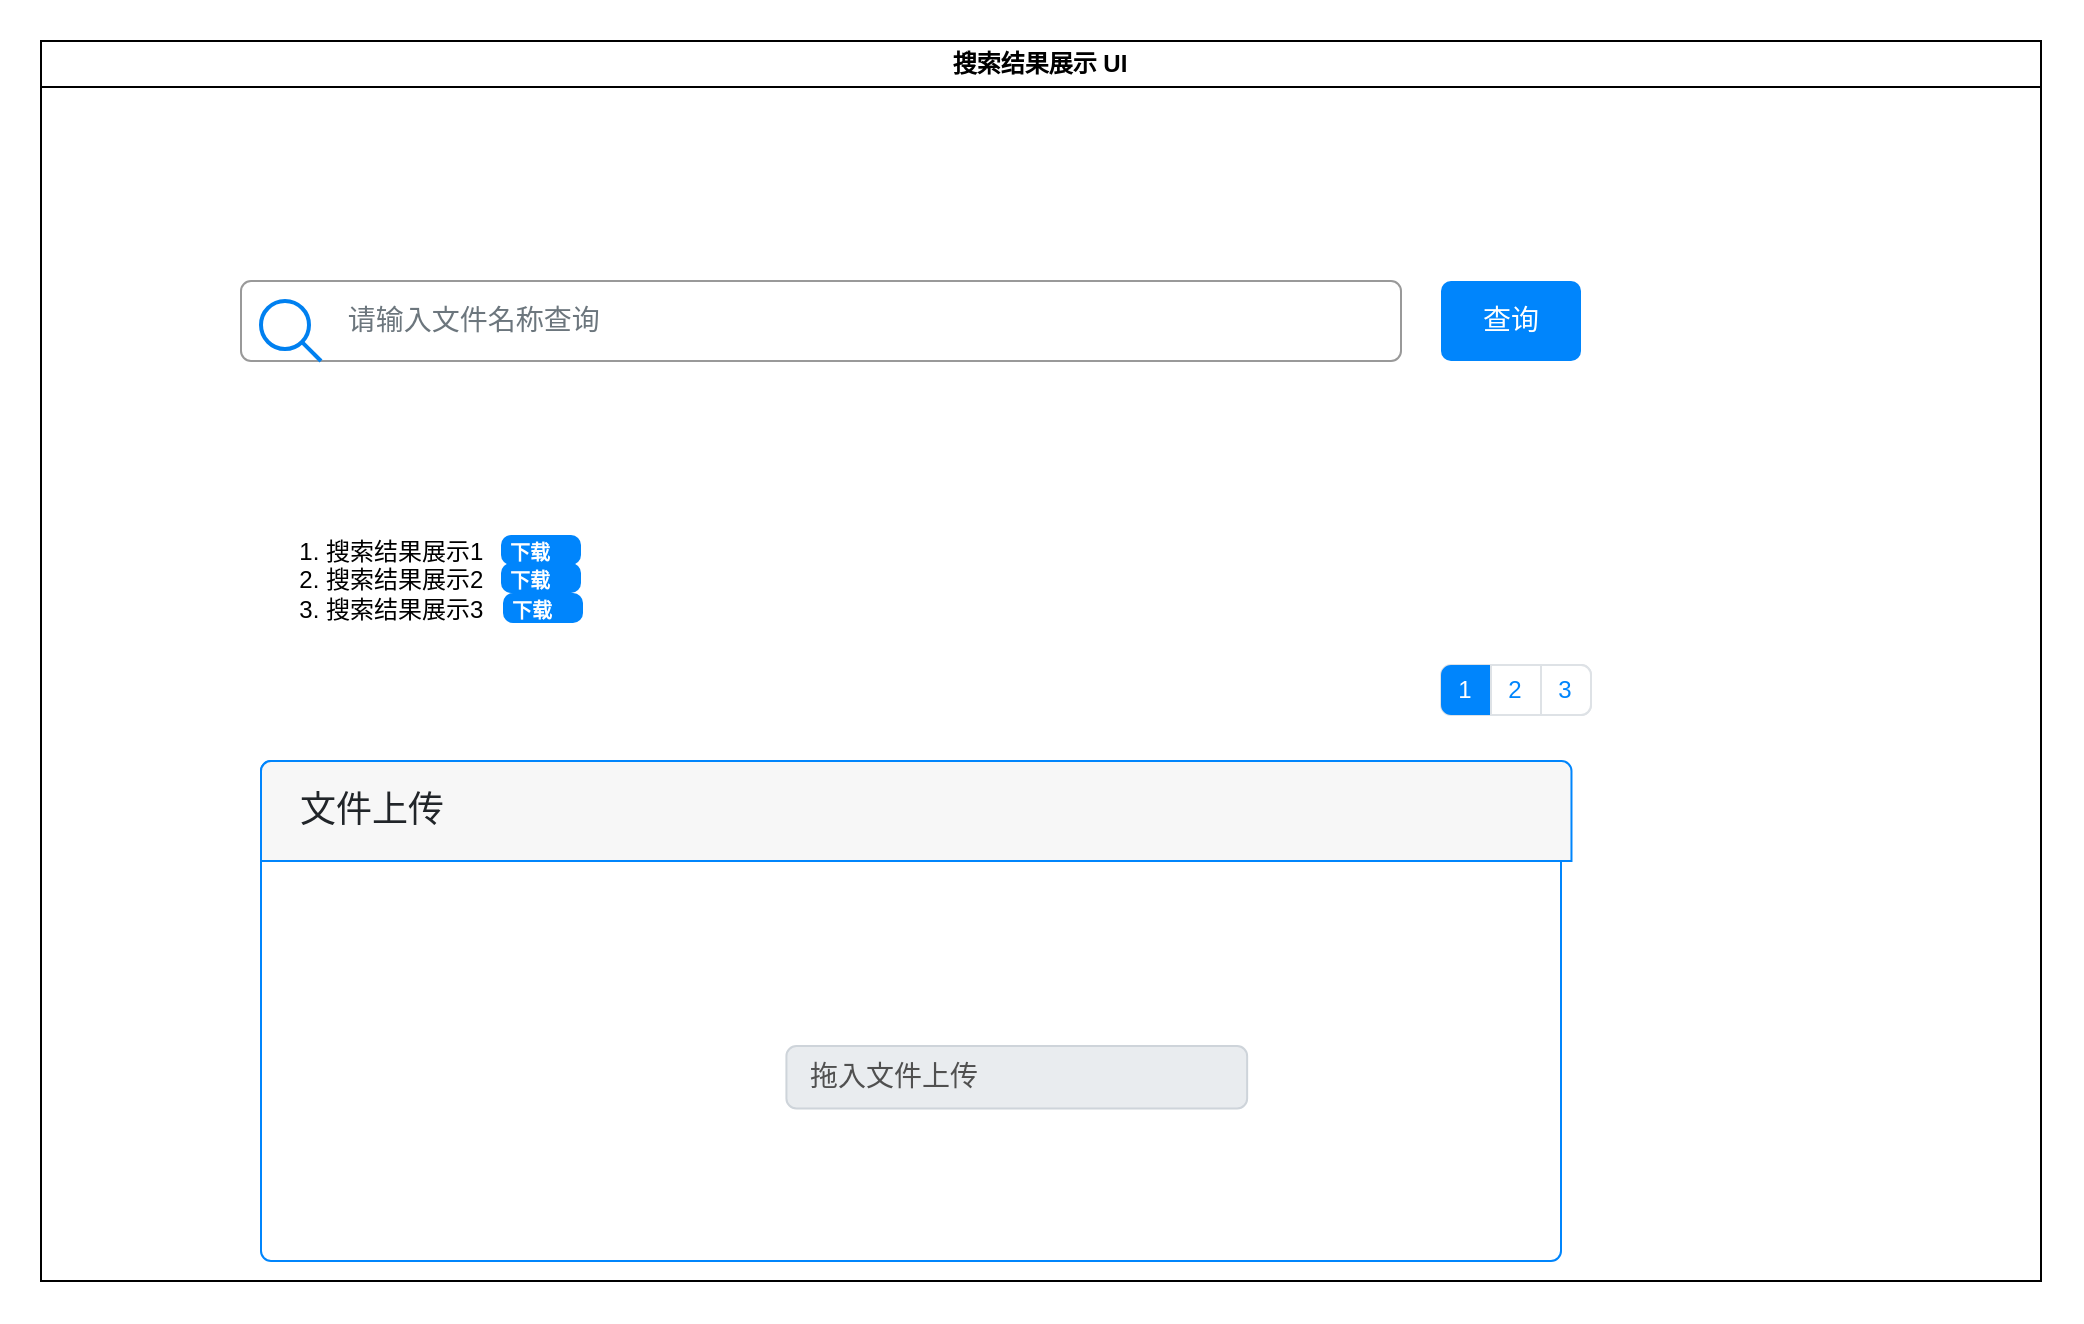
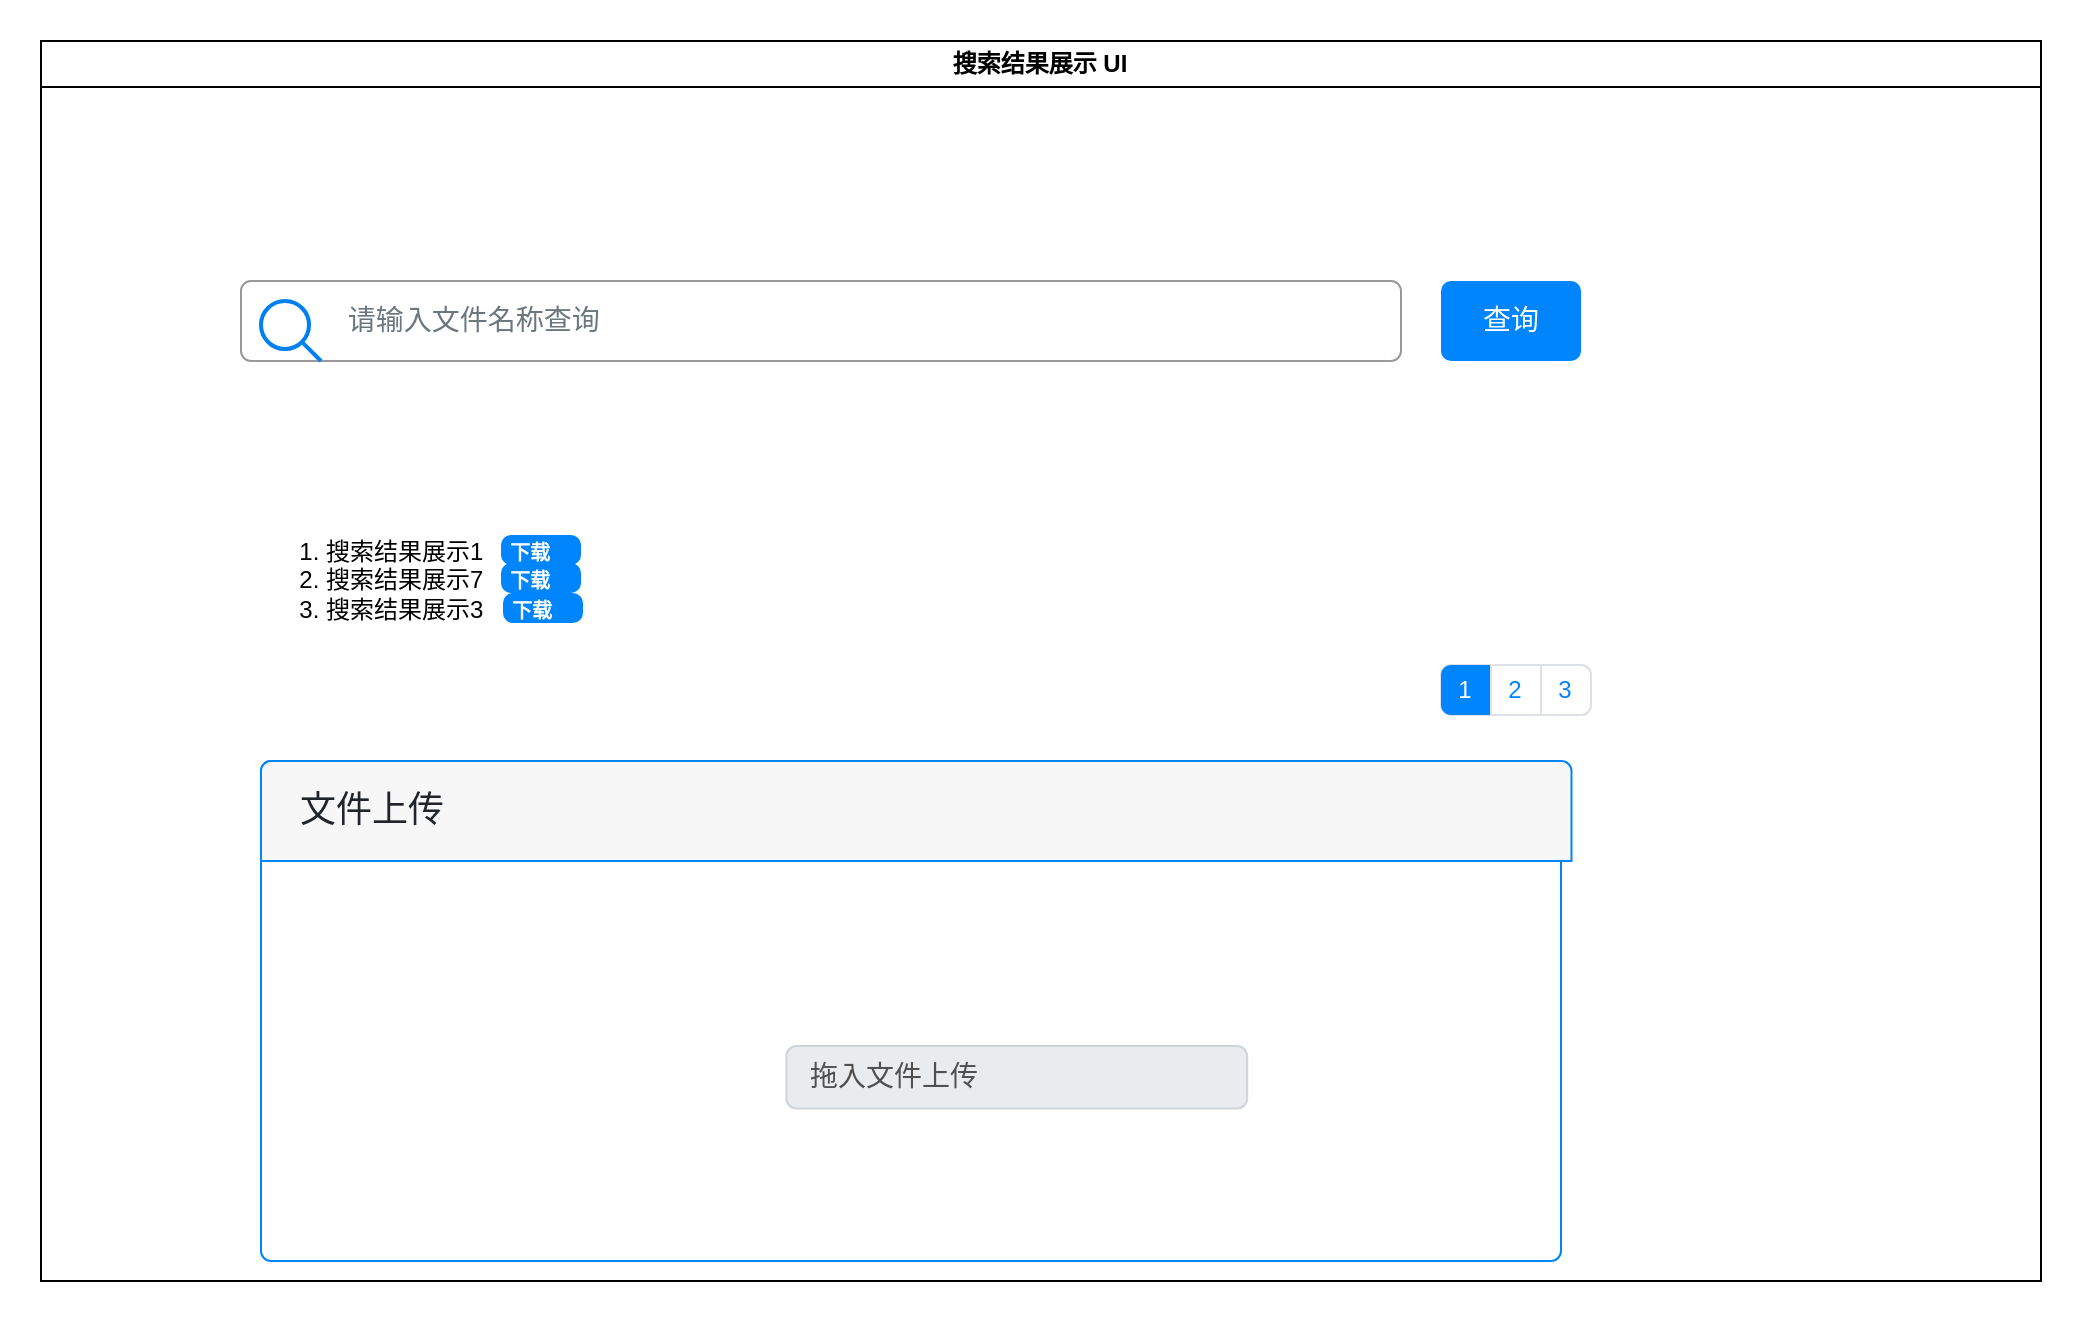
node "搜索结果展示1 搜索结果展示2 搜索结果展示3": label "搜索结果展示1 搜索结果展示2 搜索结果展示3" -> "搜索结果展示1 搜索结果展示7 搜索结果展示3"
